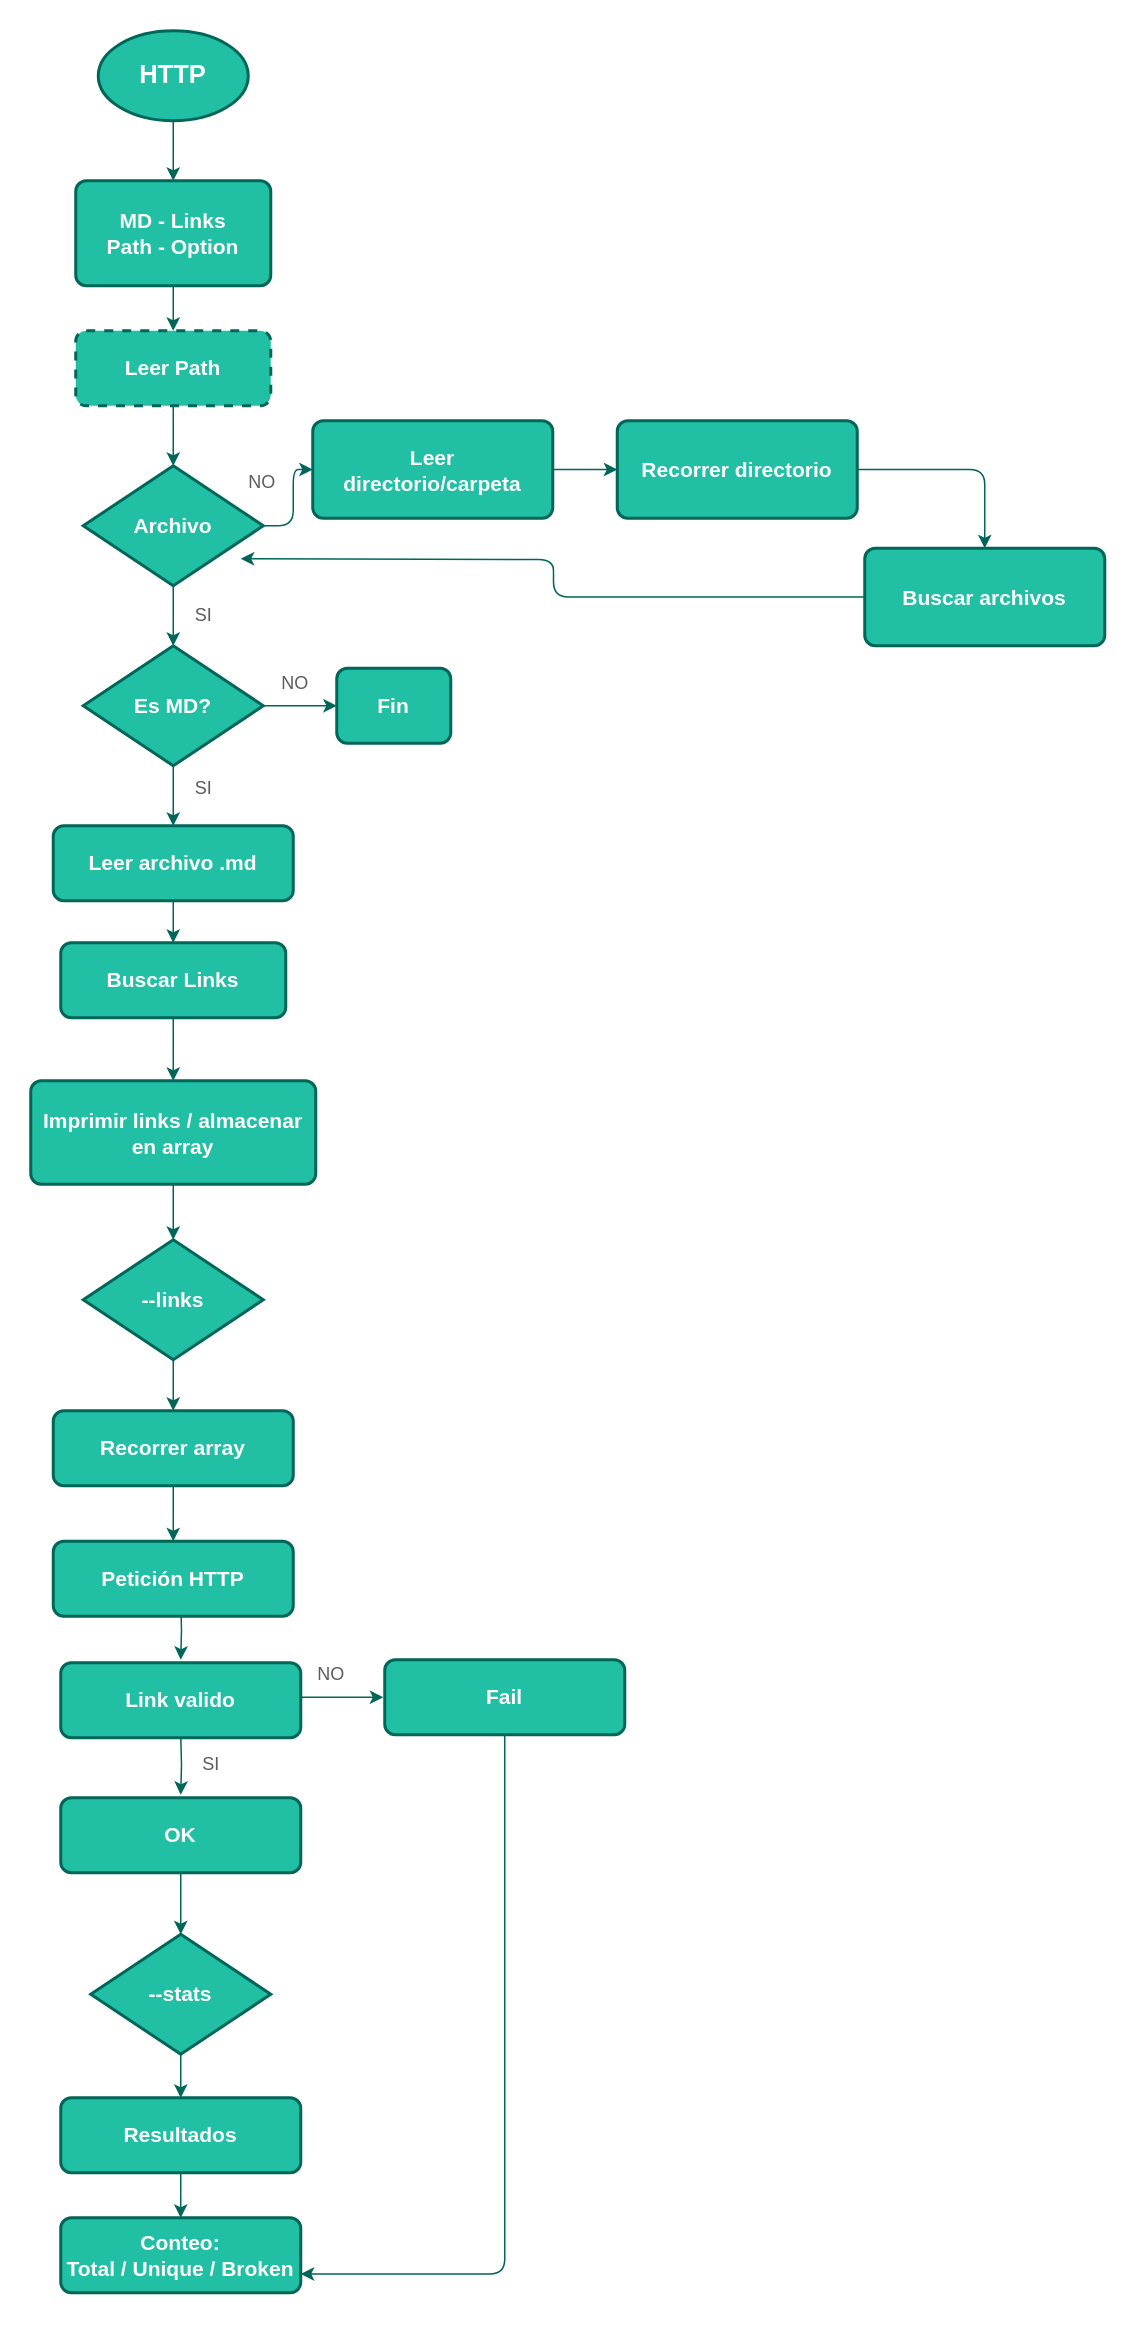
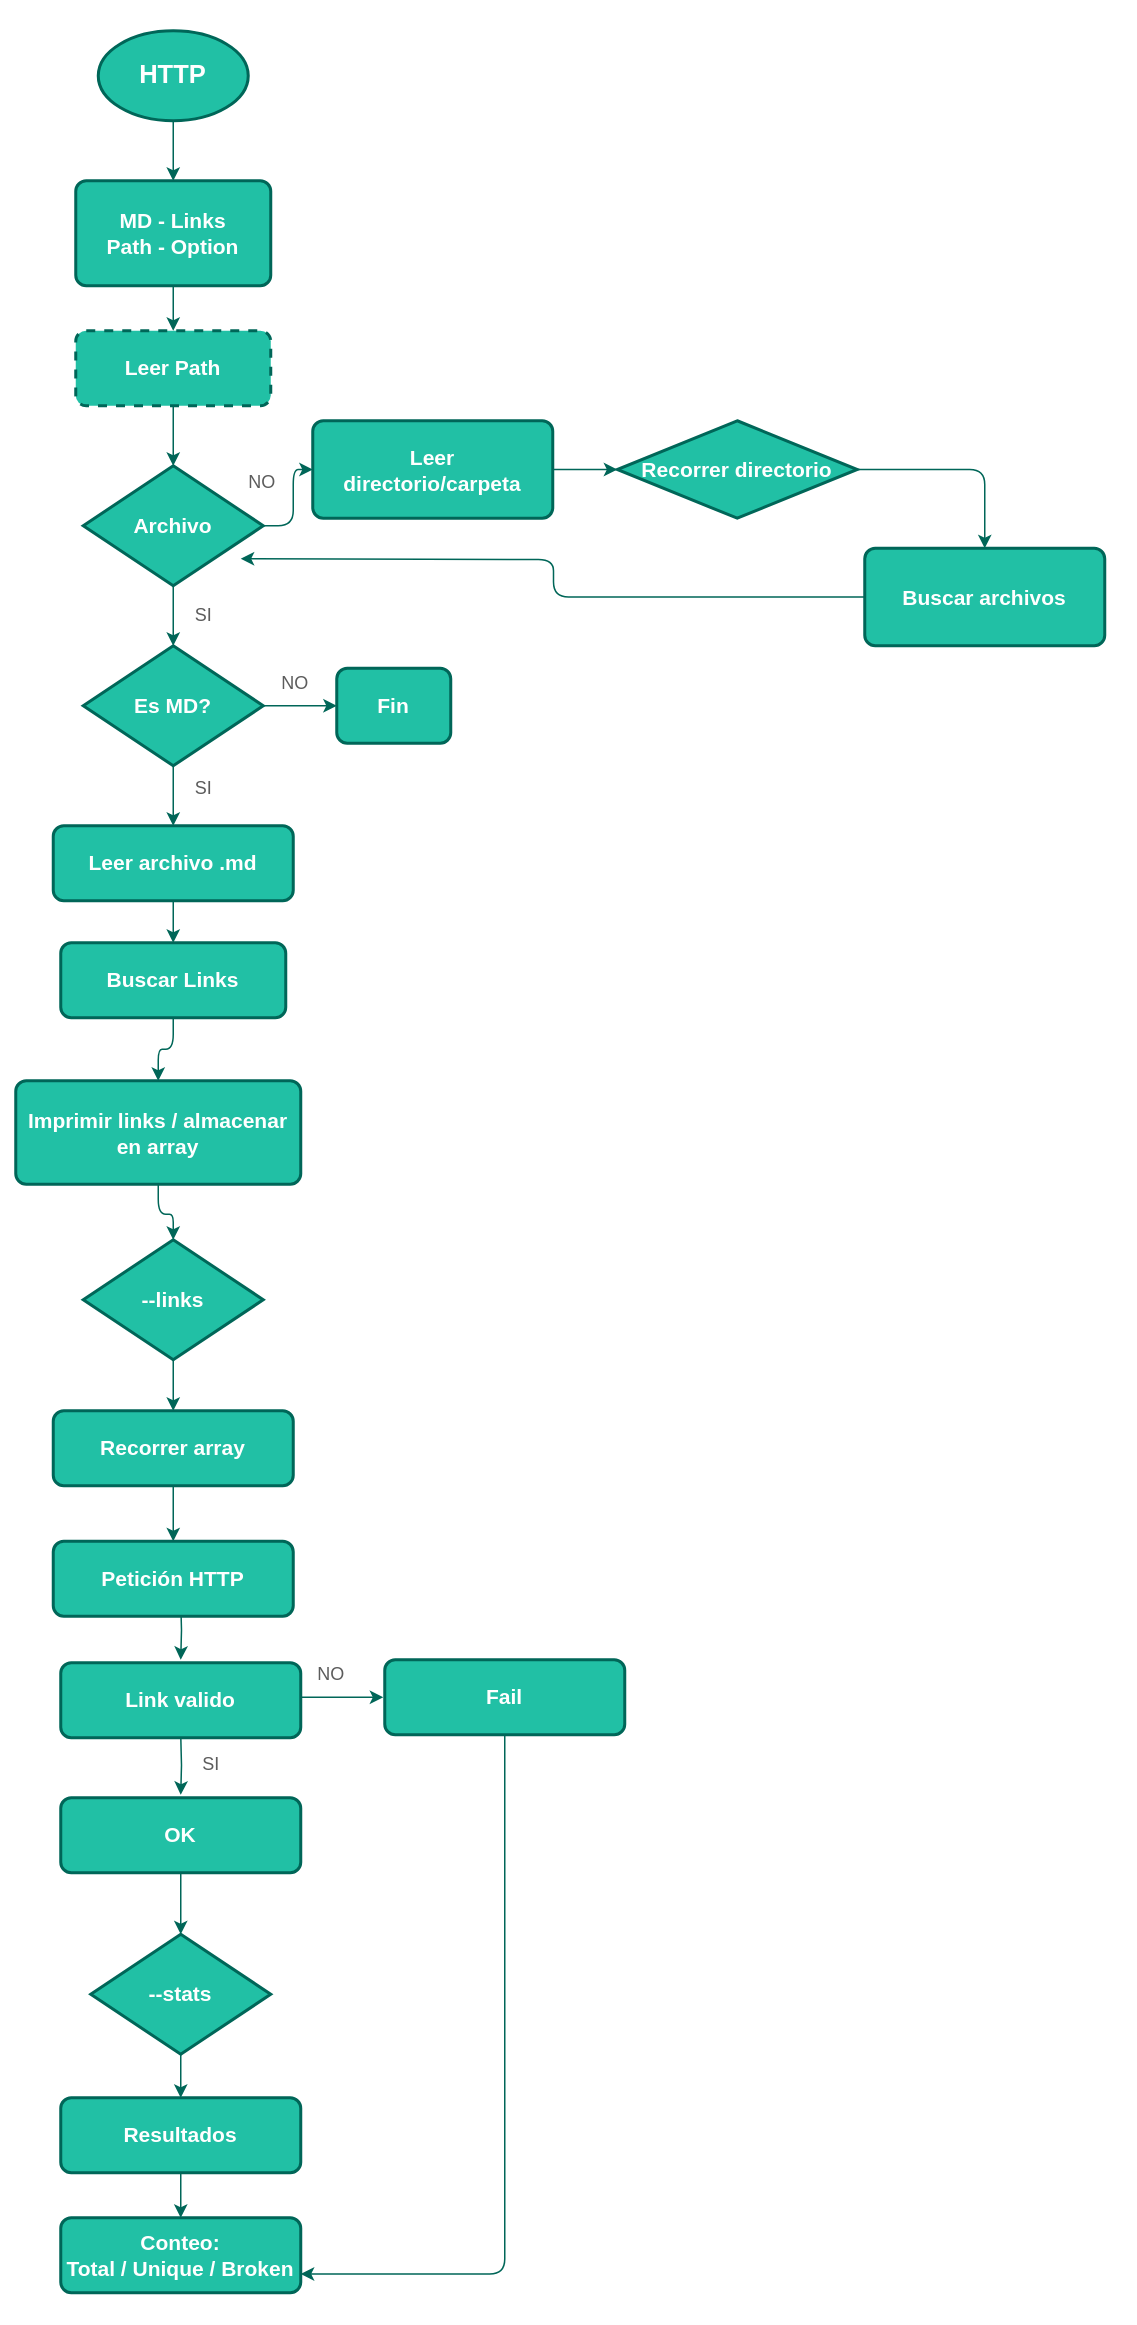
node "Recorrer directorio": shape rounded rectangle -> diamond
node "Imprimir links / almacenar en array": moved (173, 1133) -> (158, 1133)
